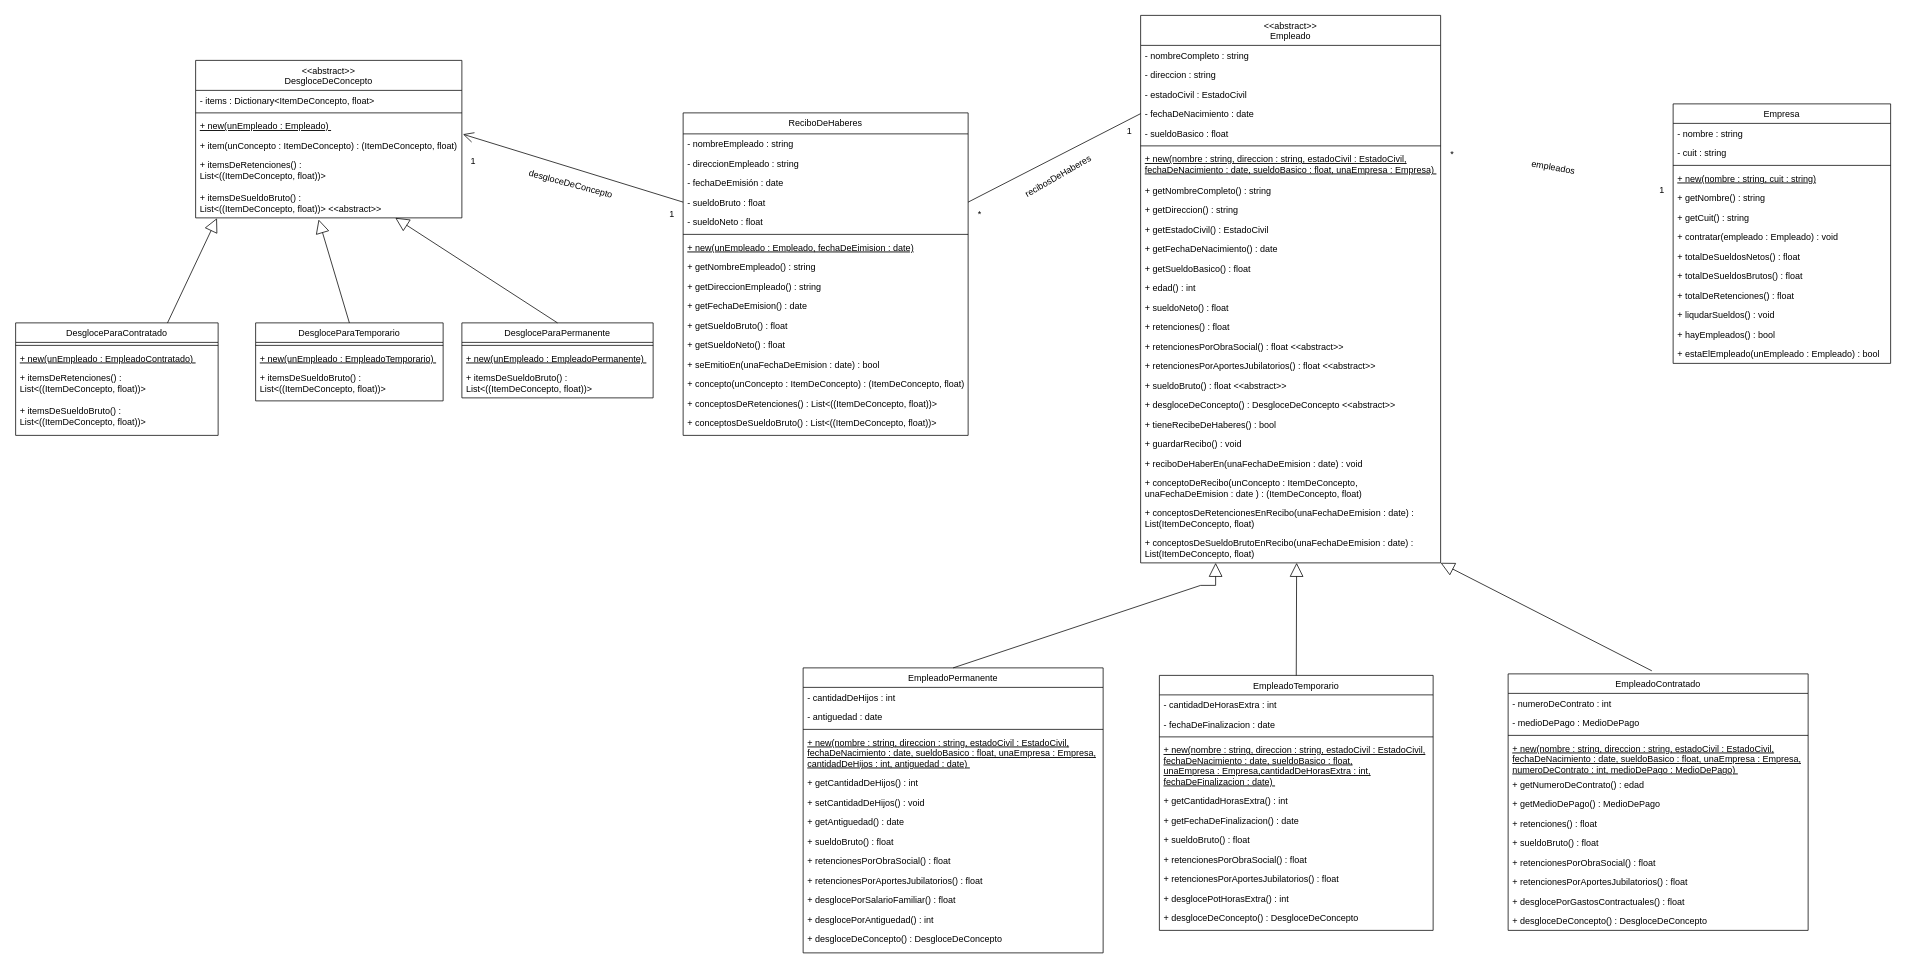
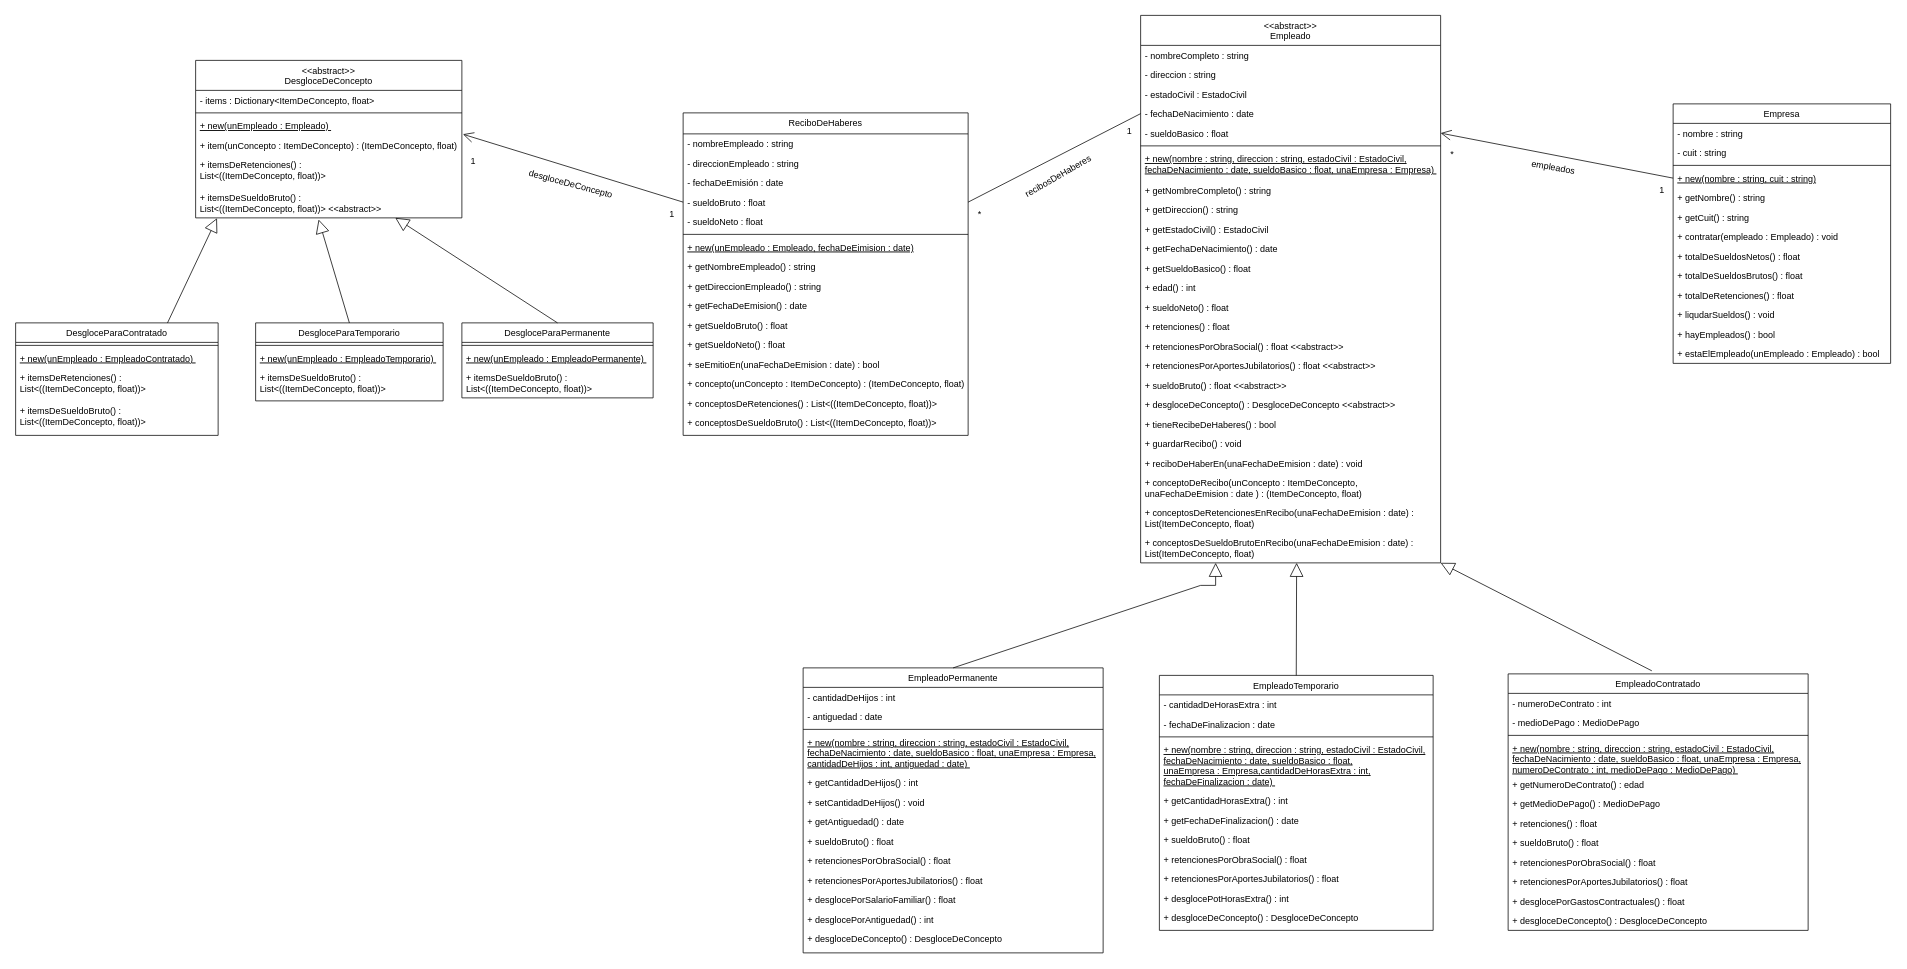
edge "+ new(nombre : string, cuit : string)" -> "- sueldoBasico : float": added
